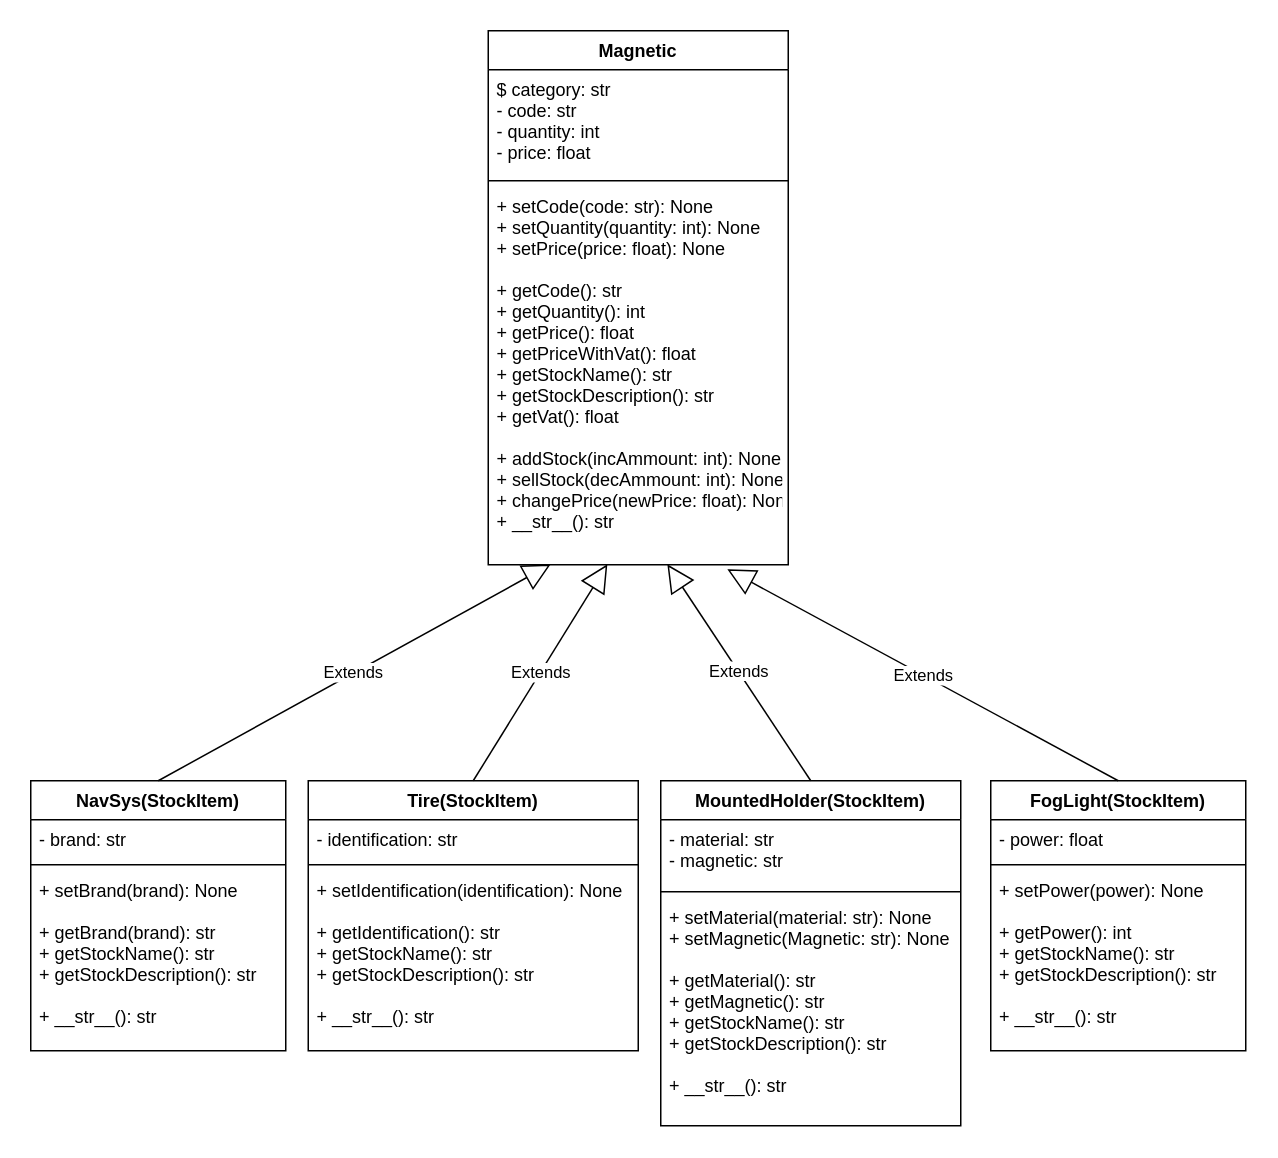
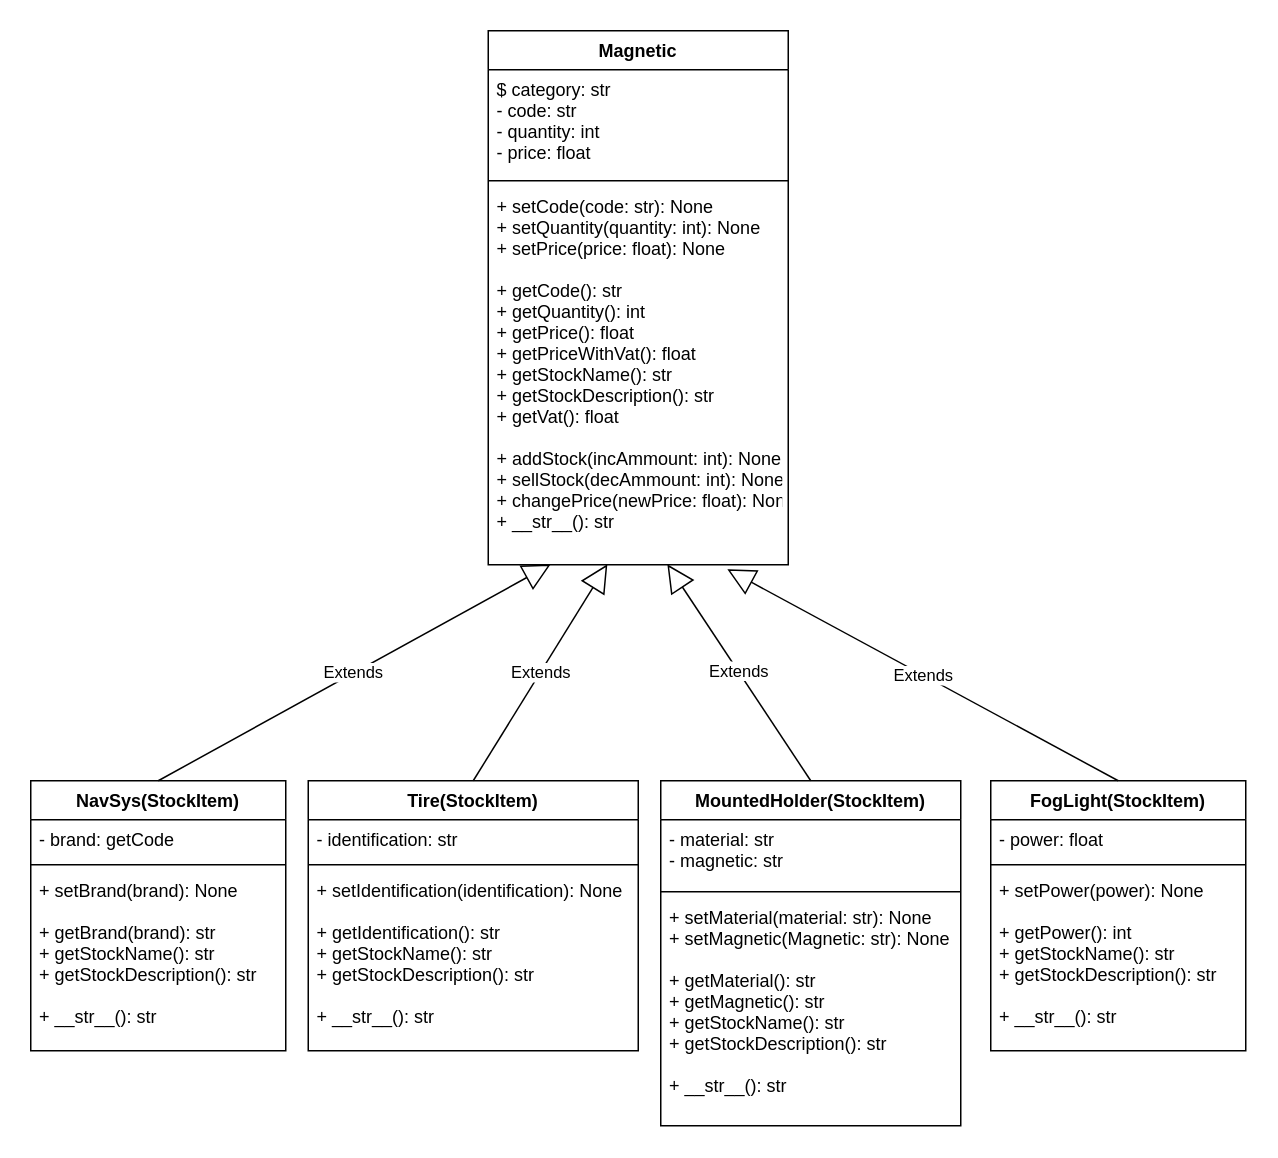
node "- brand: str": label "- brand: str" -> "- brand: getCode"
